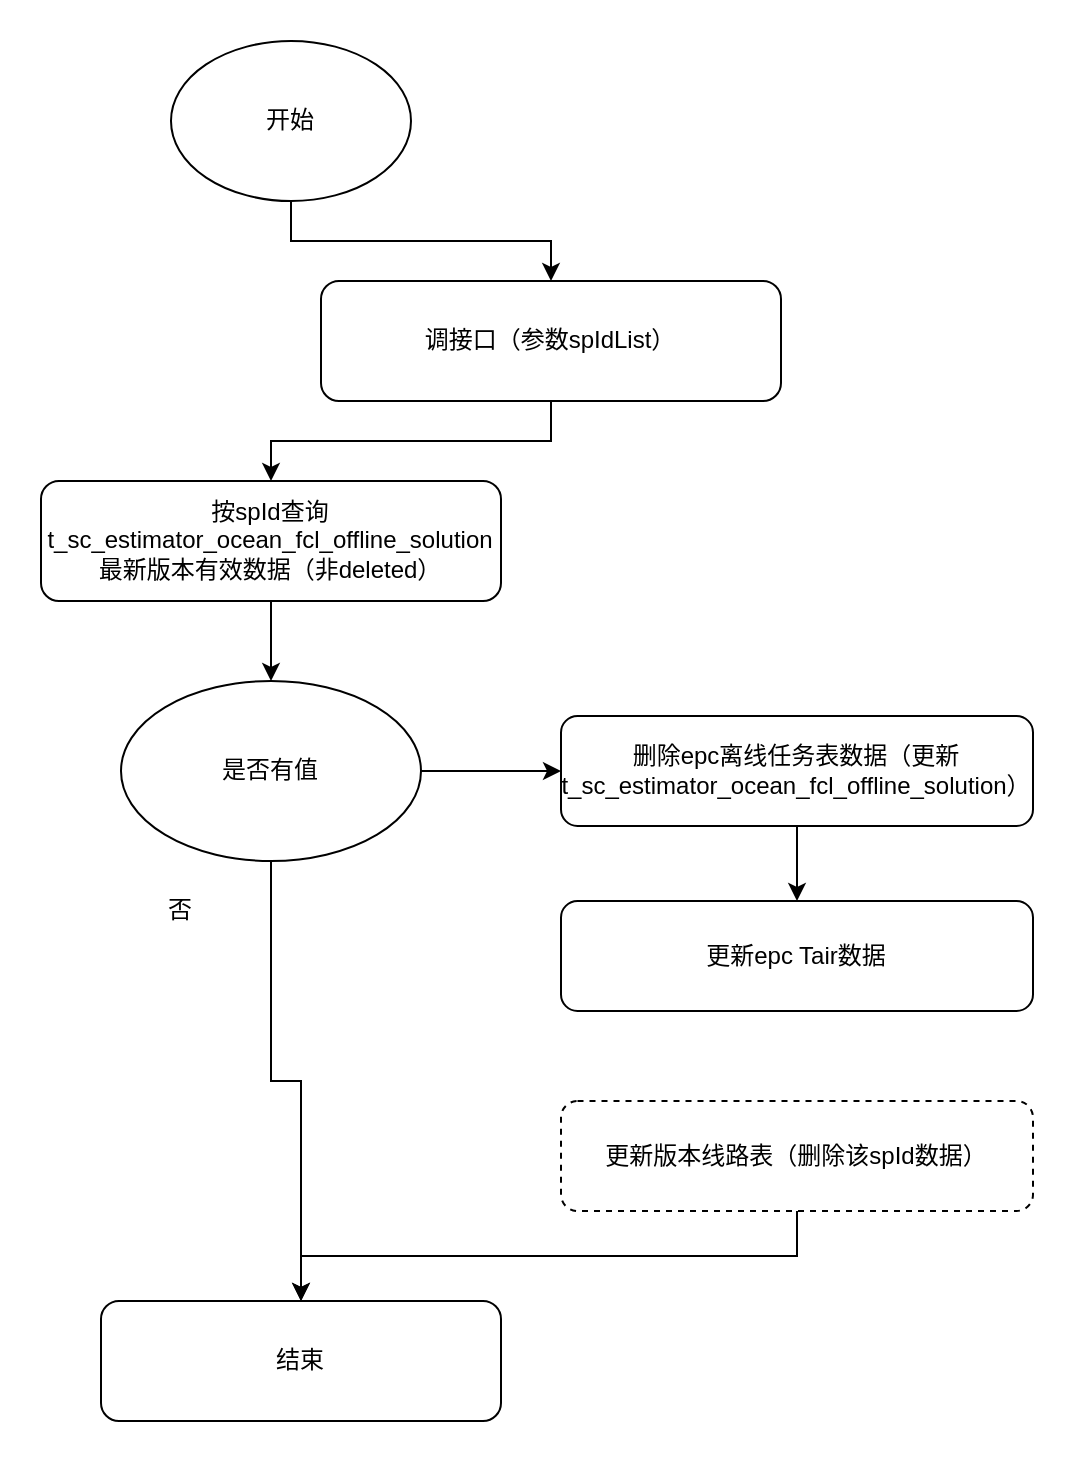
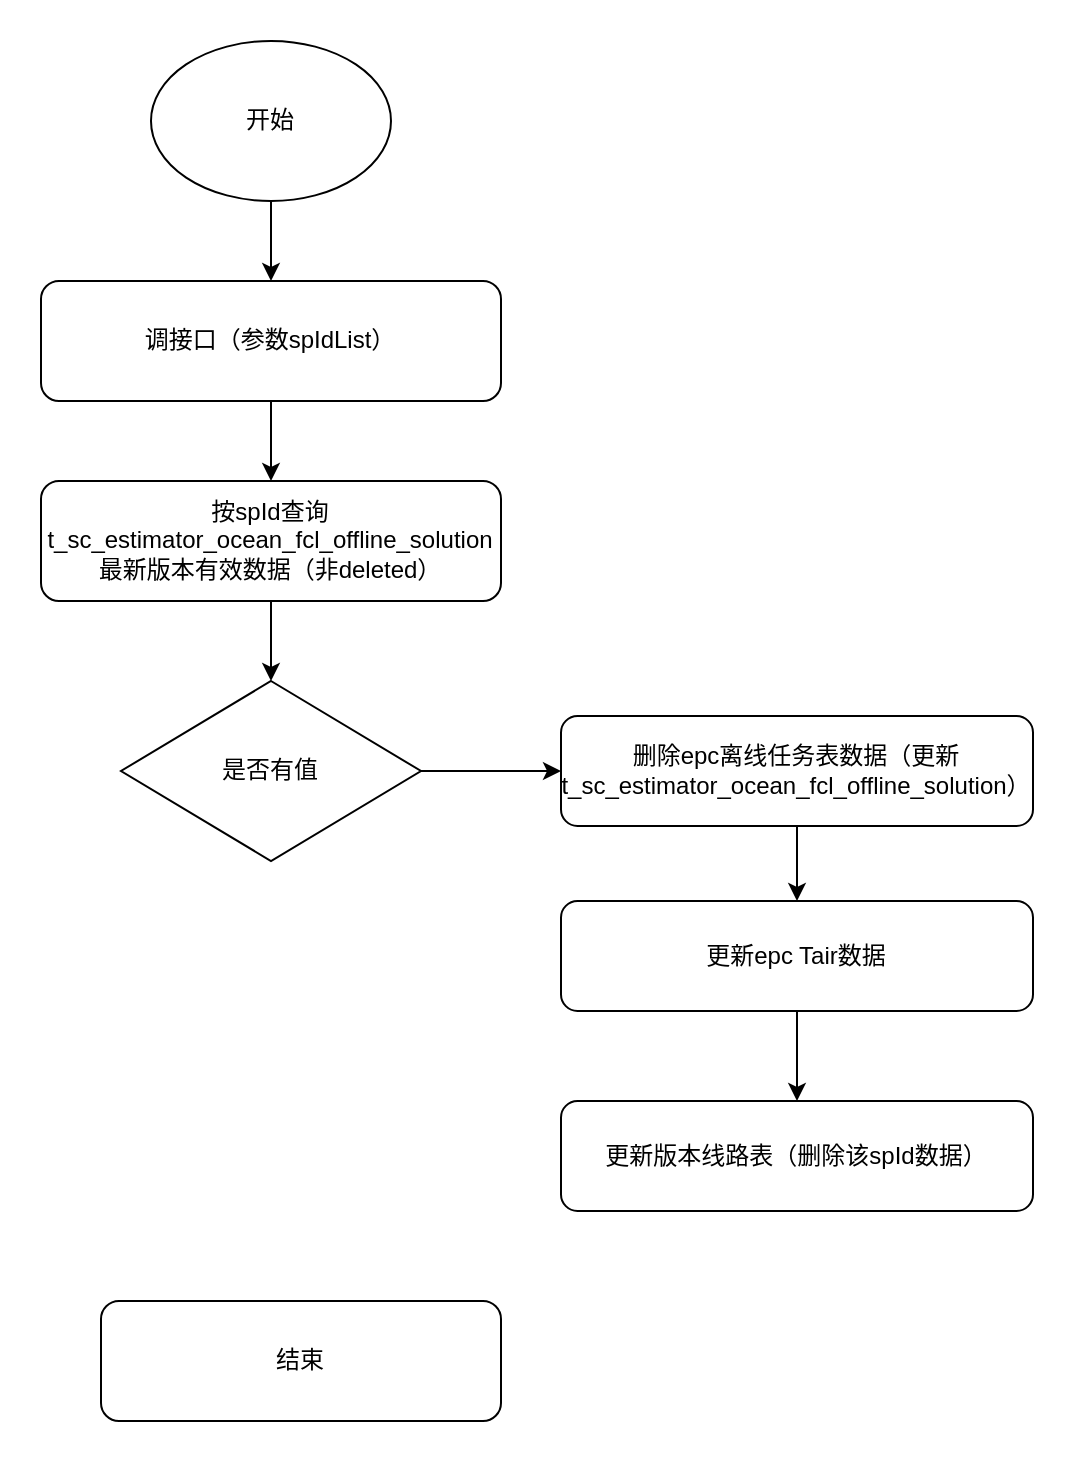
node "开始": moved (291, 121) -> (271, 121)
node "调接口（参数spIdList）": moved (551, 341) -> (271, 341)
node "是否有值": shape ellipse -> diamond
node "否": removed
edge "更新epc Tair数据" -> "更新版本线路表（删除该spId数据）": added
edge "是否有值" -> "结束": removed
node "更新版本线路表（删除该spId数据）": style dashed -> solid
edge "更新版本线路表（删除该spId数据）" -> "结束": removed
